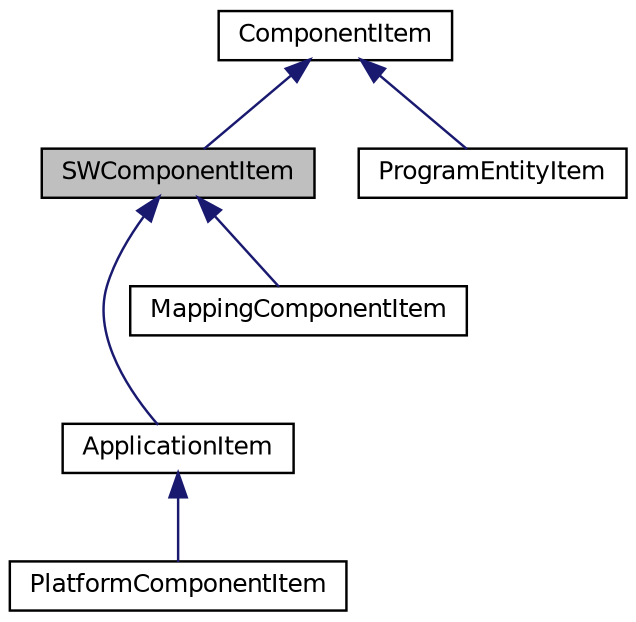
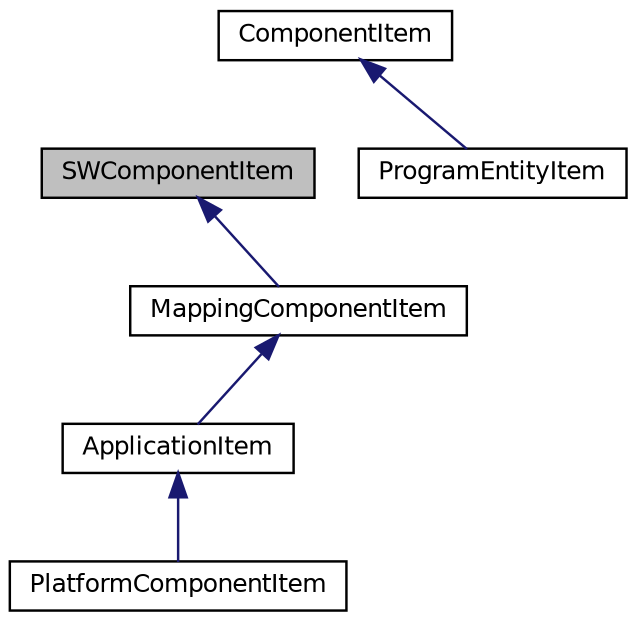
edge "SWComponentItem" -> "ComponentItem": removed
edge "ApplicationItem" -> "SWComponentItem": now "ApplicationItem" -> "MappingComponentItem"
